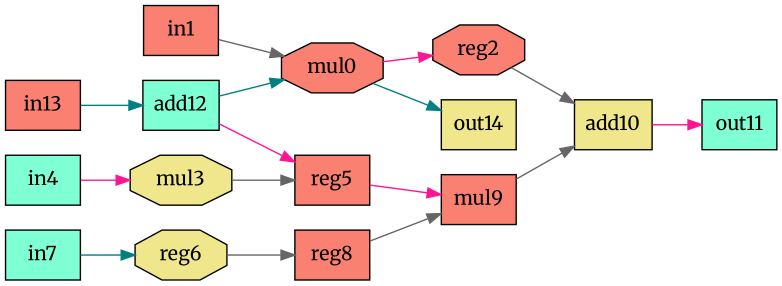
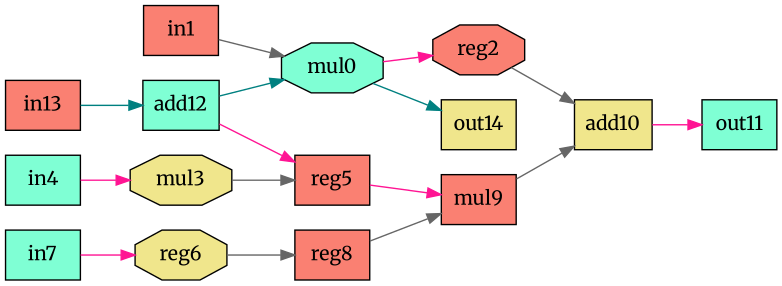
node "mul0": fillcolor salmon -> aquamarine
edge "in7" -> "reg6": color teal -> deeppink
